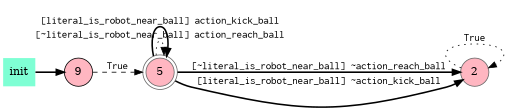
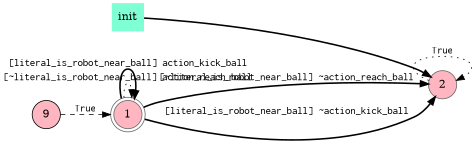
edge "init" -> "9": now "init" -> "2"
node "5": label "5" -> "1"
